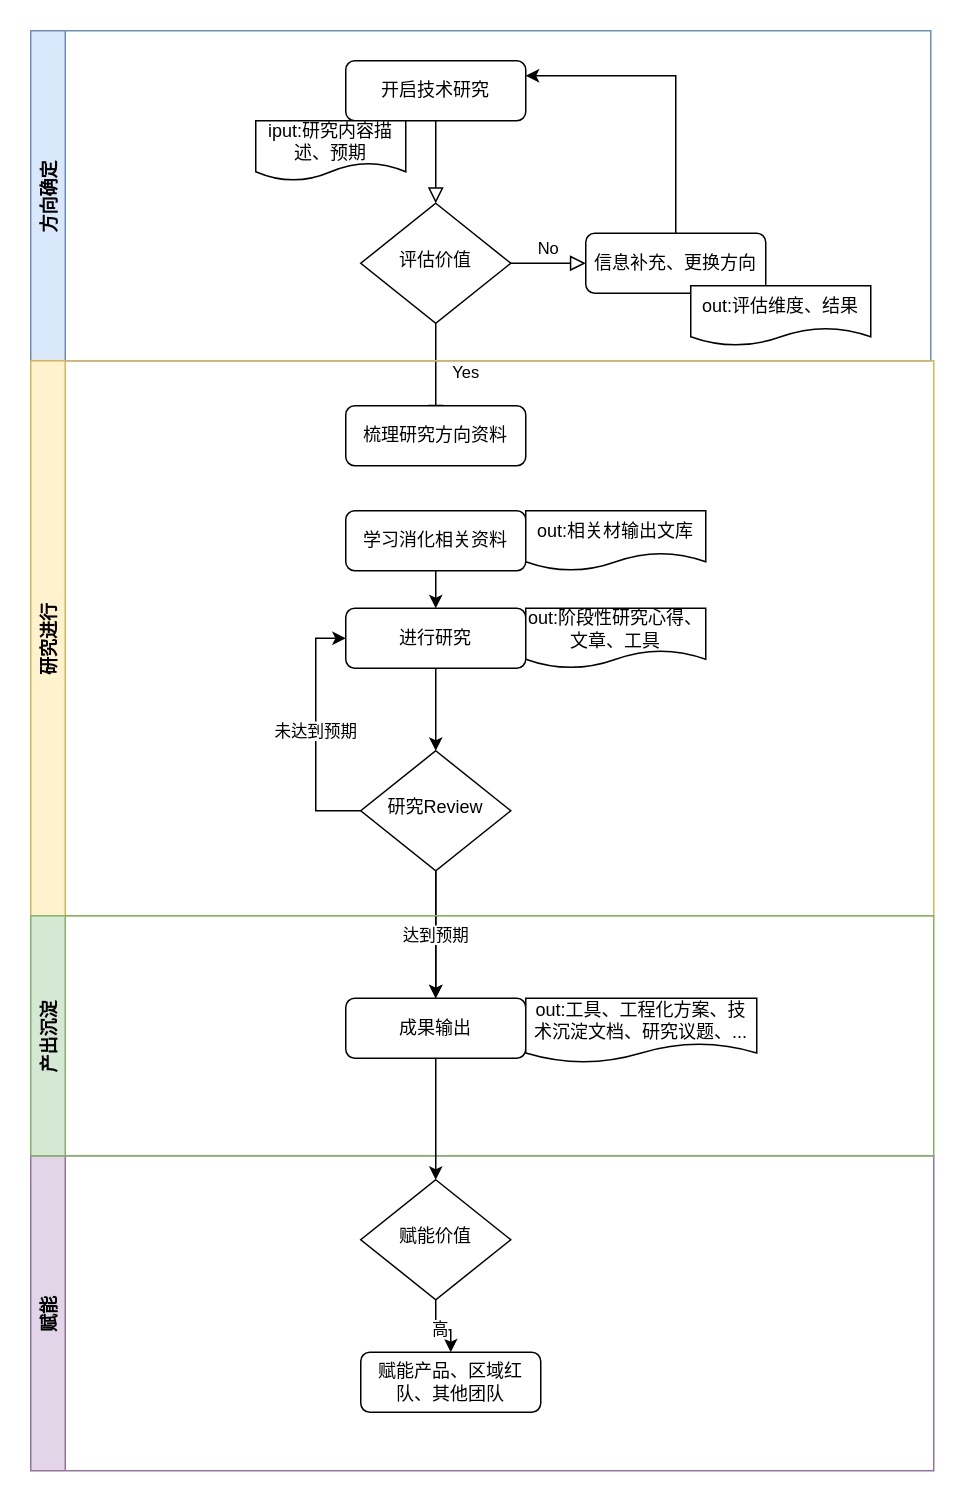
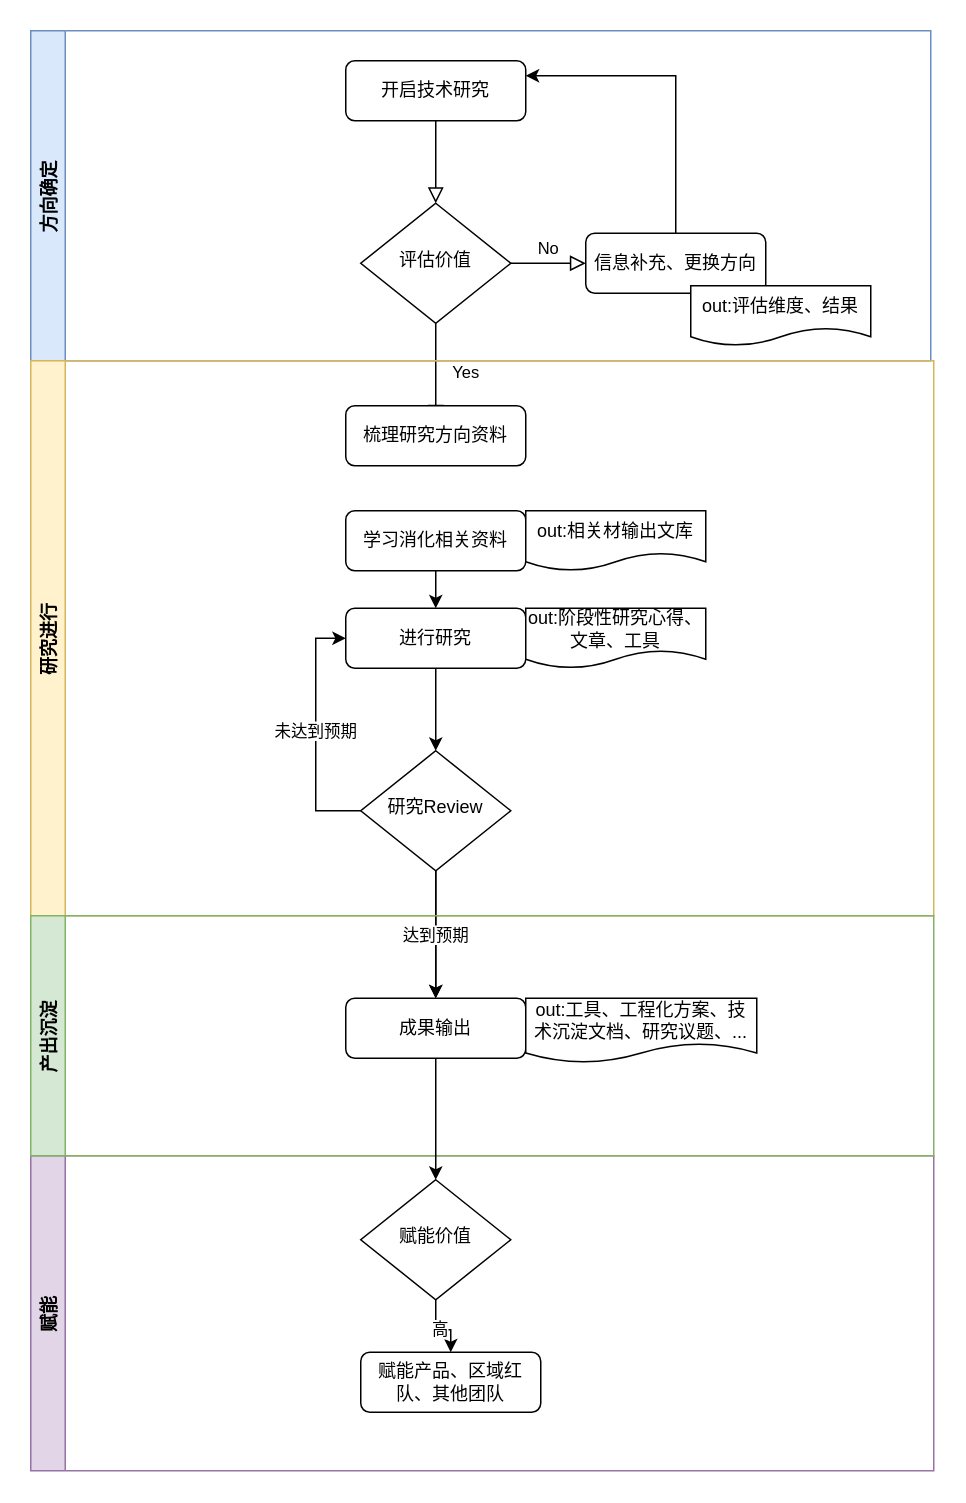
node "iput:研究内容描述、预期": removed
